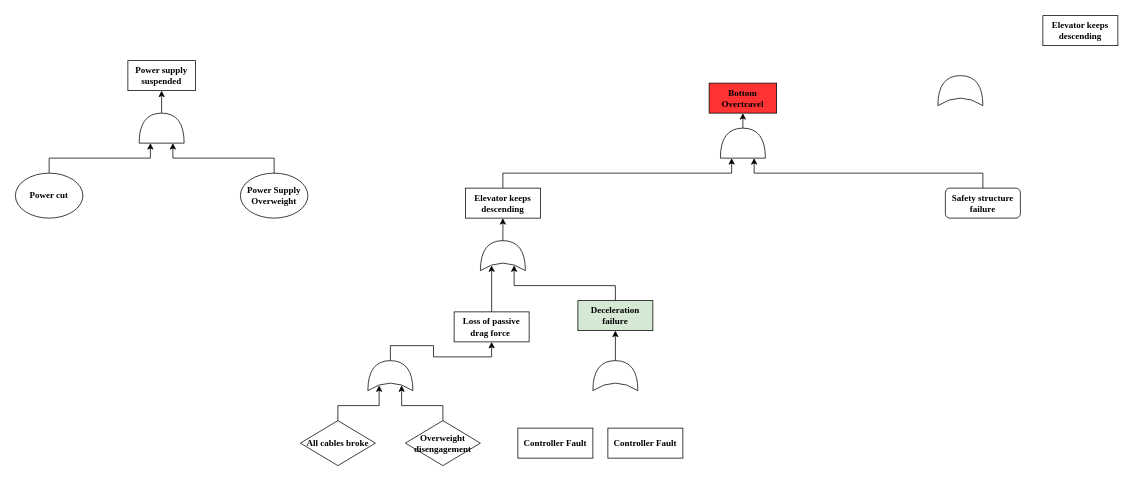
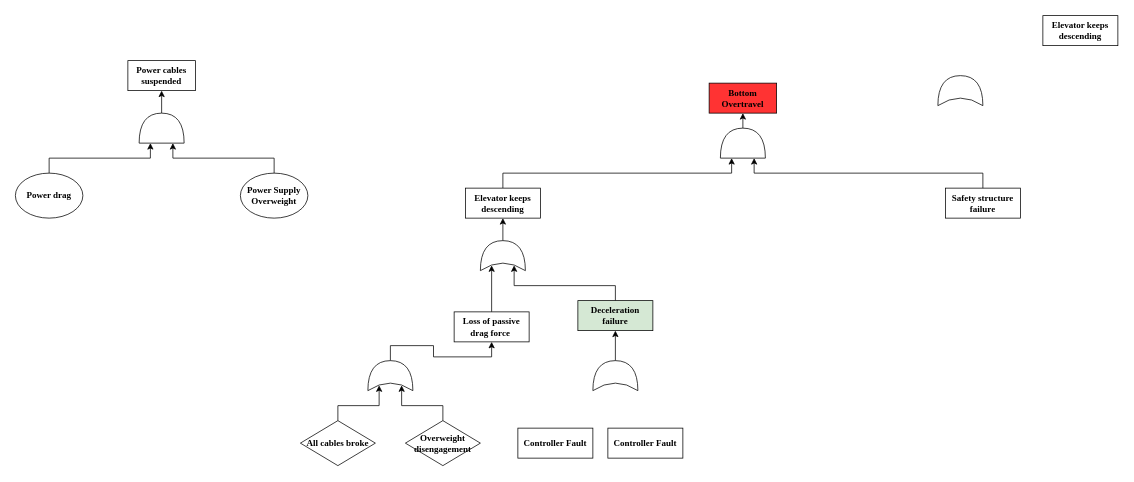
node "Power supply suspended": label "Power supply suspended" -> "Power cables suspended"
node "Power cut": label "Power cut" -> "Power drag"
node "Safety structure failure": shape rounded rectangle -> rectangle
